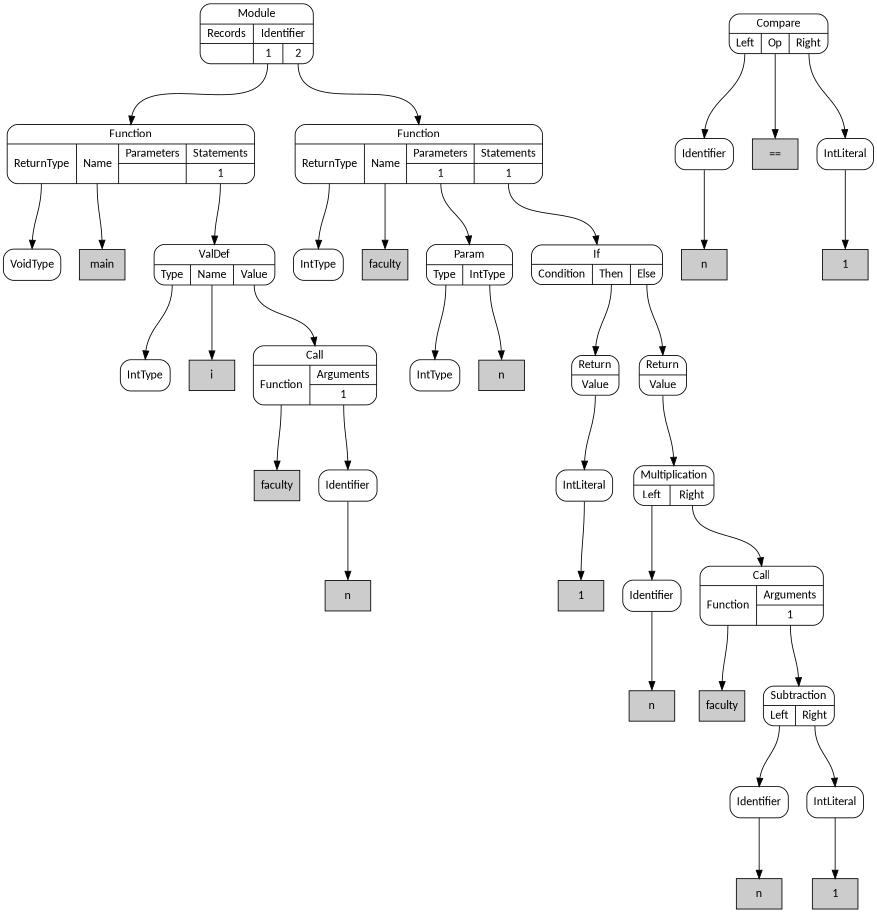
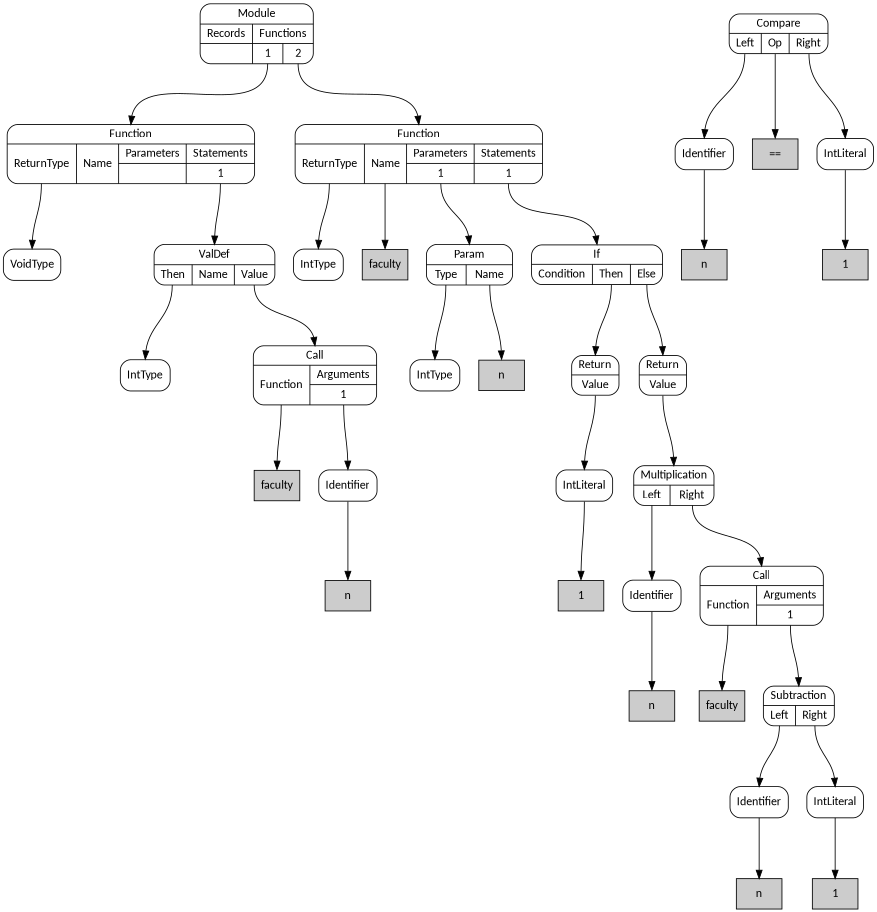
node "Module": text "Identifier" -> "Functions"
node "main": removed
node "ValDef": text "Type" -> "Then"
node "Param": text "IntType" -> "Name"
node "i": removed
